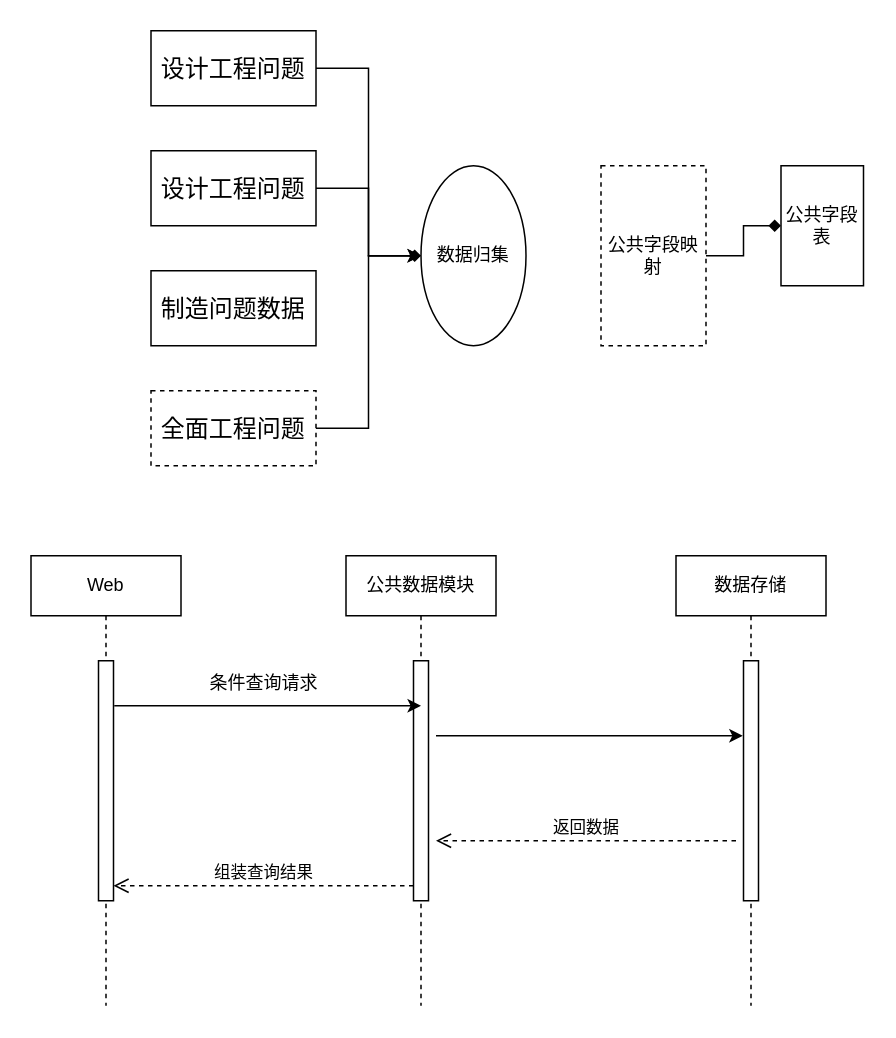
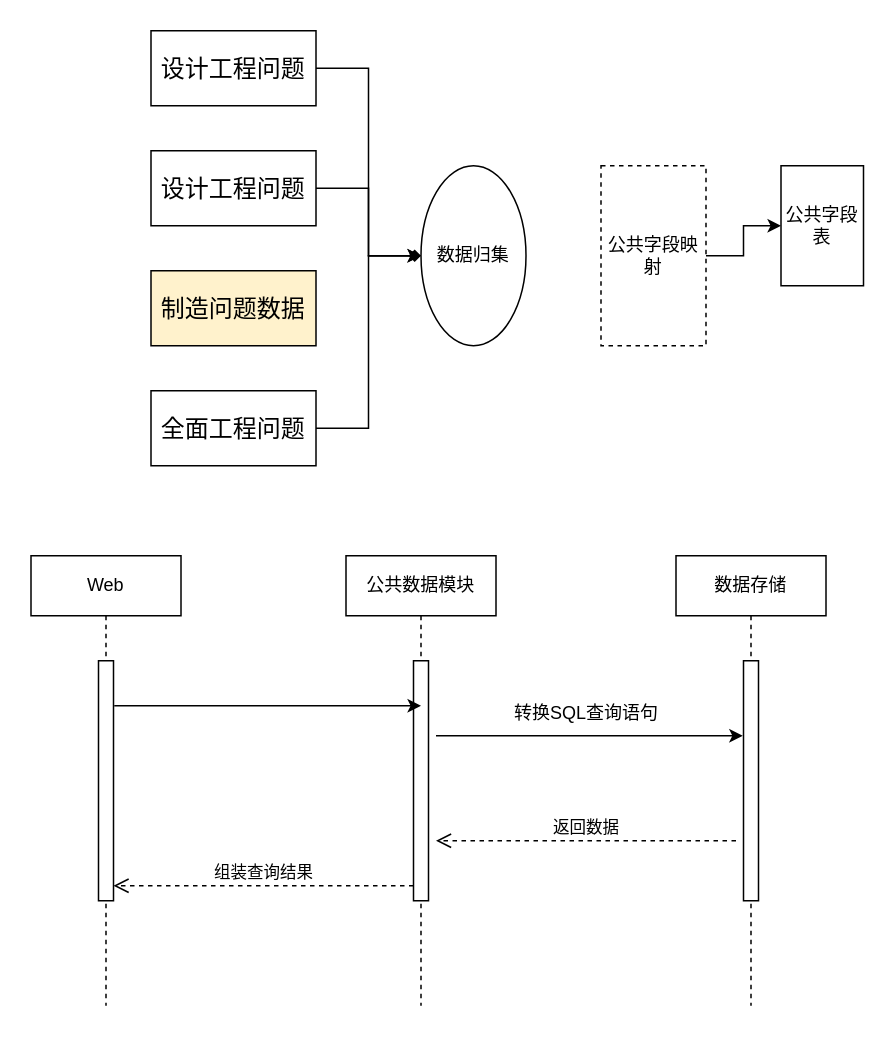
edge "公共字段映射" -> "公共字段表": arrowhead diamond -> classic
node "制造问题数据": fillcolor #ffffff -> #fff2cc
node "全面工程问题": style dashed -> solid
node "条件查询请求": removed
node "转换SQL查询语句": added
